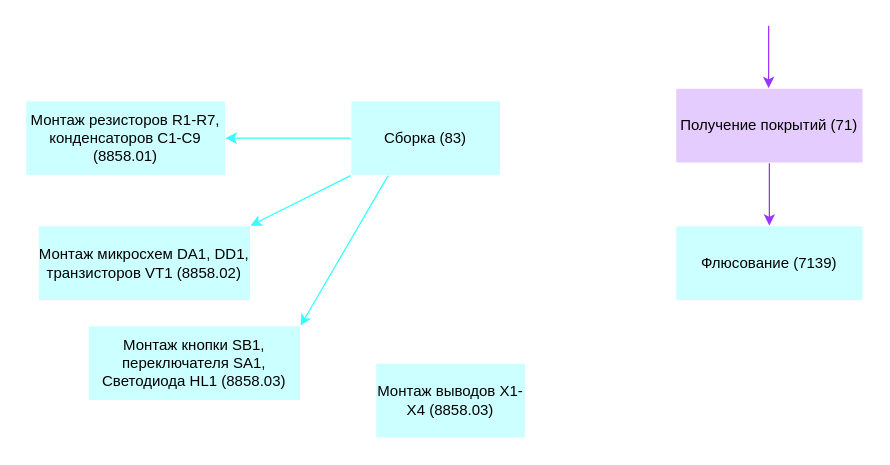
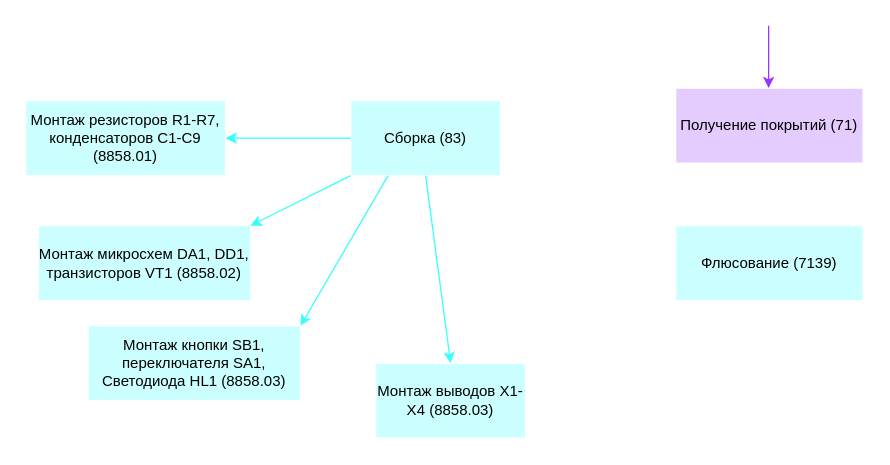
edge "Получение покрытий (71)" -> "Флюсование (7139)": removed
edge "Сборка (83)" -> "Монтаж выводов X1-X4 (8858.03)": added
